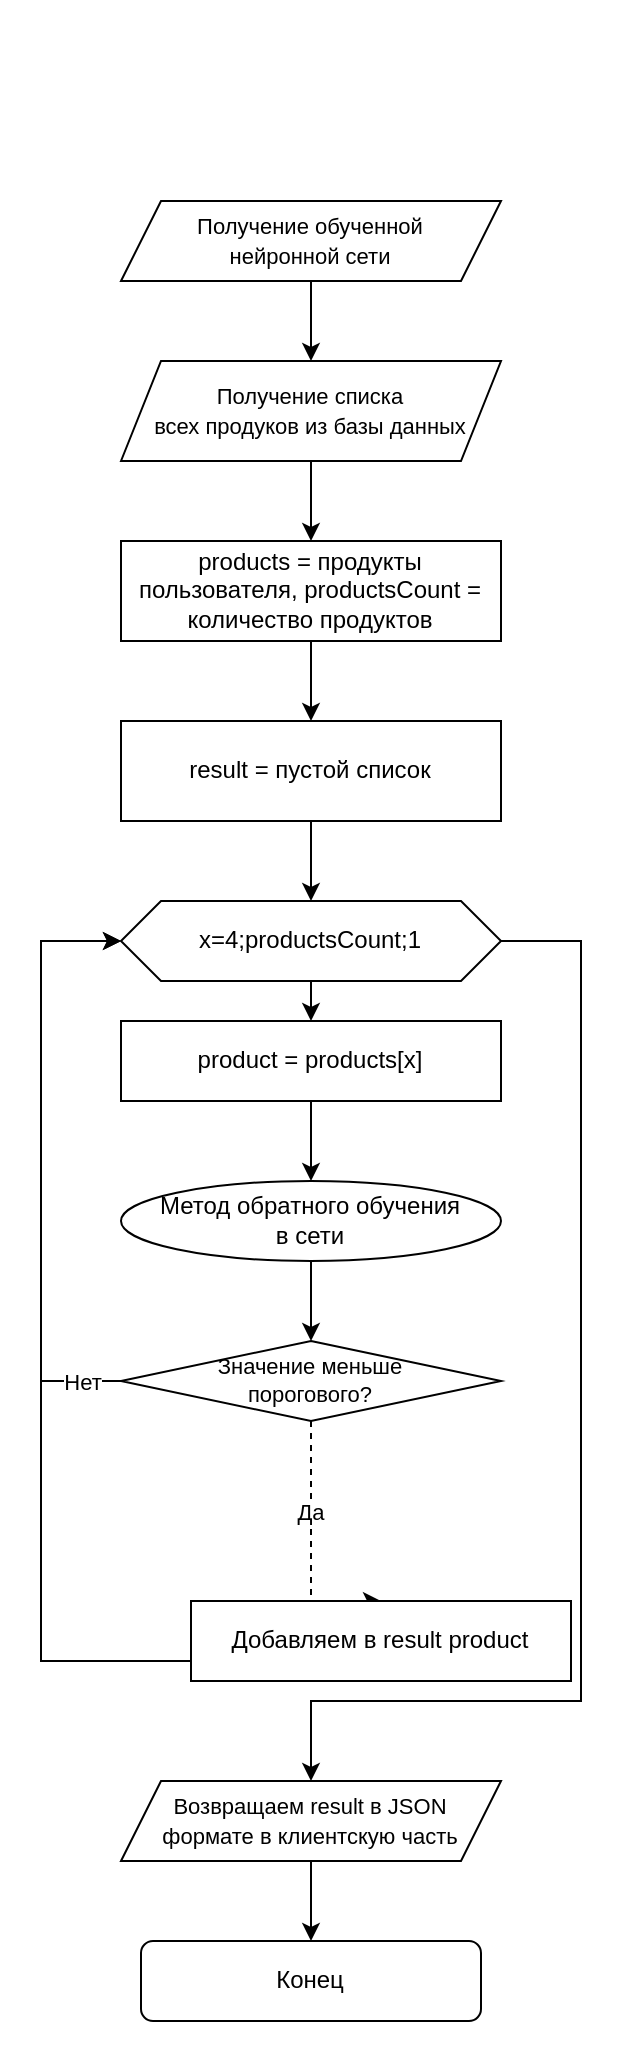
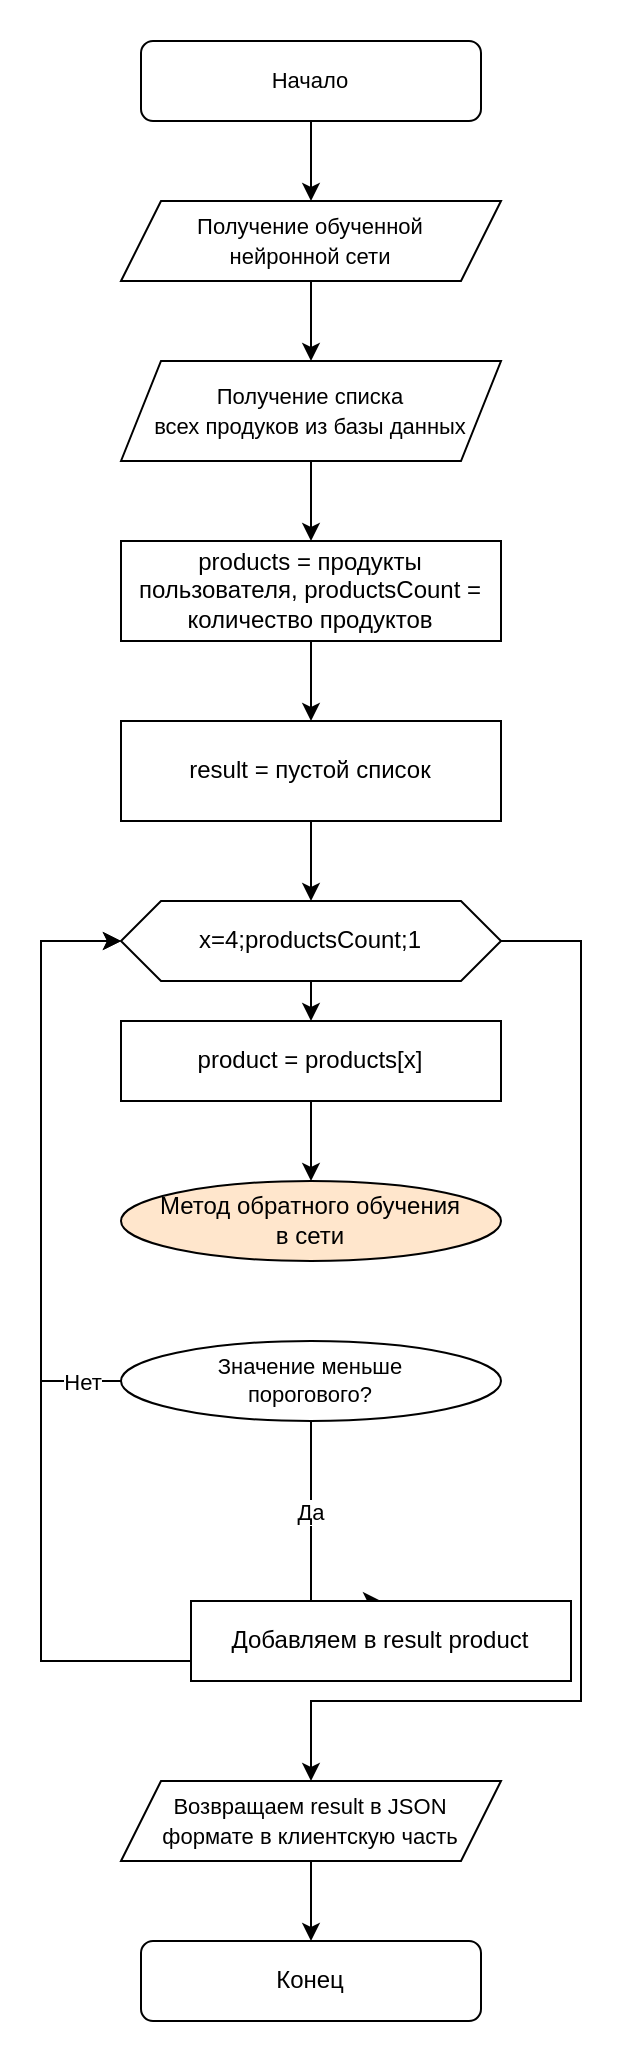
node "Начало": added
edge "Начало" -> "Получение обученной нейронной сети": added
node "Метод обратного обучения в сети": fillcolor #ffffff -> #ffe6cc
edge "Метод обратного обучения в сети" -> "Значение меньше порогового?": removed
node "Значение меньше порогового?": shape diamond -> ellipse
edge "Значение меньше порогового?" -> "Добавляем в result product": style dashed -> solid
